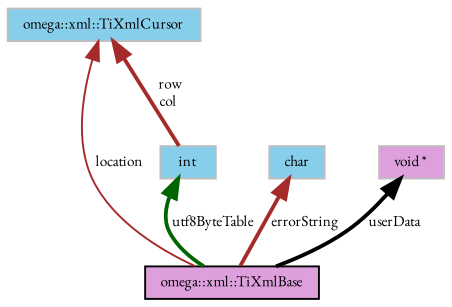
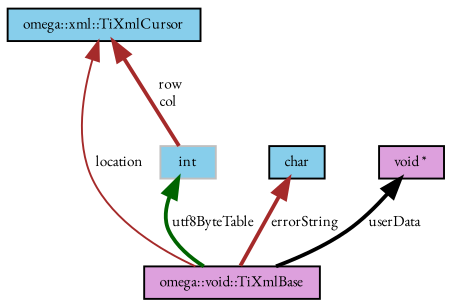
node "omega::xml::TiXmlCursor": color grey75 -> black
node "char": color grey75 -> black
node "void *": color grey75 -> black
node "omega::xml::TiXmlBase": label "omega::xml::TiXmlBase" -> "omega::void::TiXmlBase"
